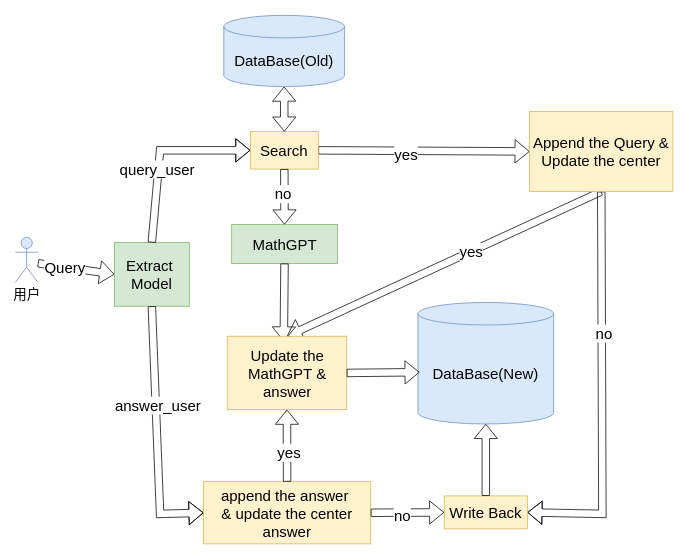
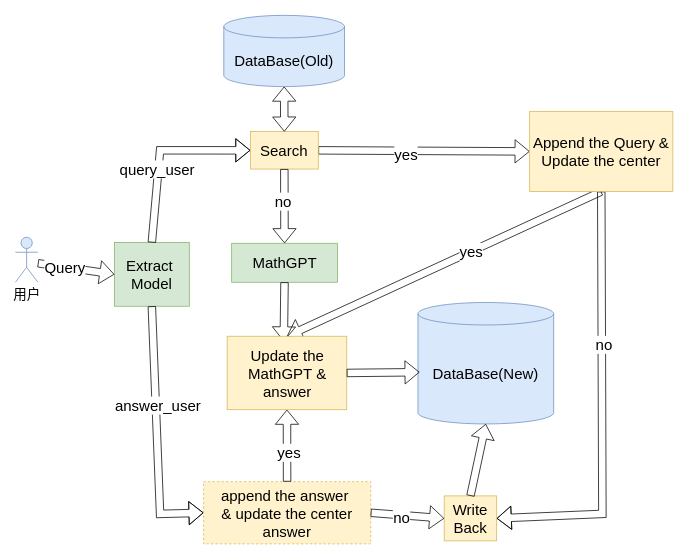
node "MathGPT": moved (285, 244) -> (285, 263)
node "append the answer & update the center answer": style solid -> dashed
node "Write Back": size 83x33 -> 53x45
